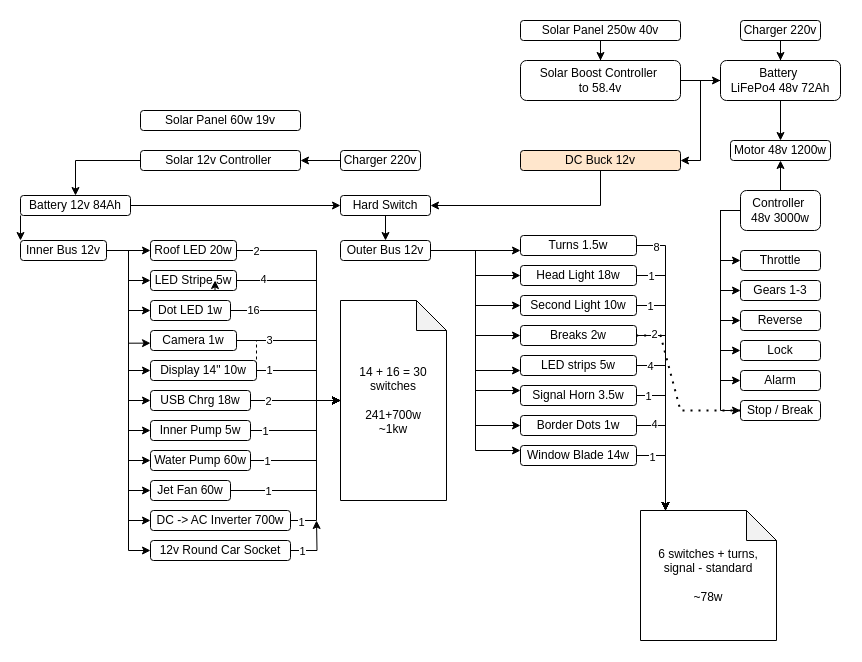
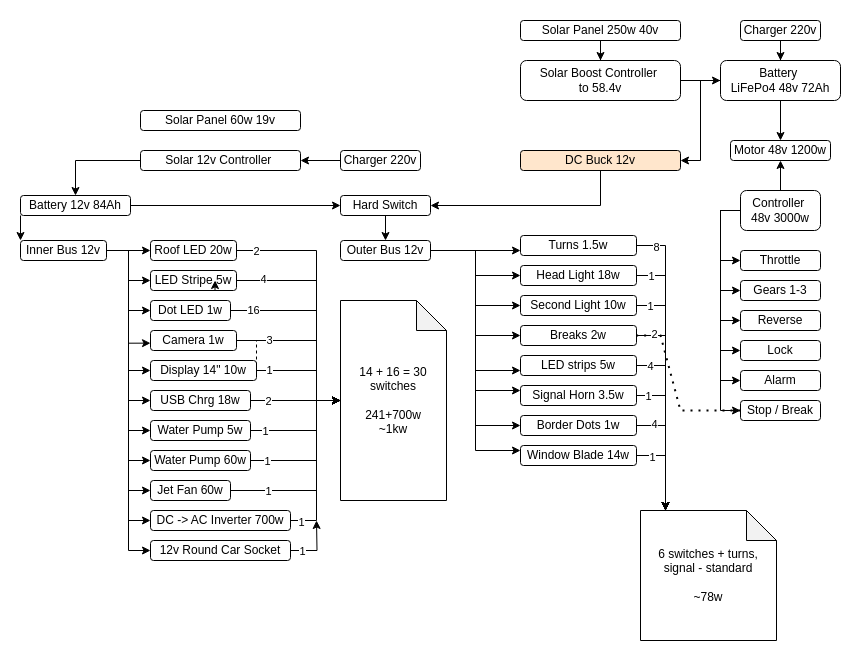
node "Inner Pump 5w": label "Inner Pump 5w" -> "Water Pump 5w"
